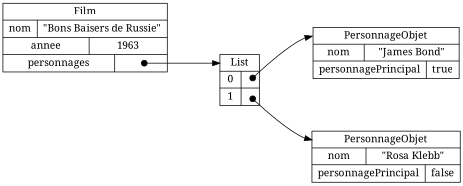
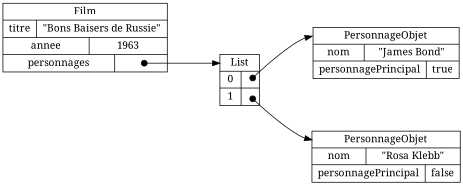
node "Film": text "nom" -> "titre"
